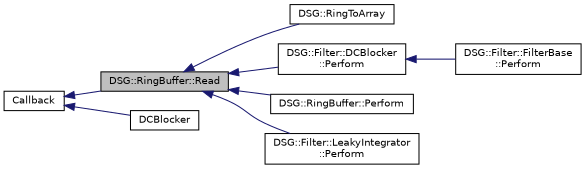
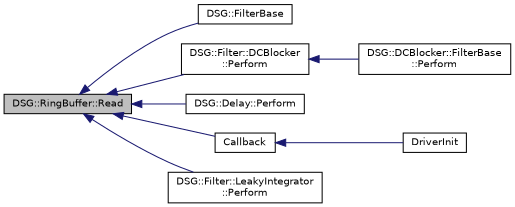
node "DSG::RingToArray": label "DSG::RingToArray" -> "DSG::FilterBase"
node "DSG::Filter::FilterBase ::Perform": label "DSG::Filter::FilterBase ::Perform" -> "DSG::DCBlocker::FilterBase ::Perform"
edge "DSG::RingBuffer::Read" -> "Callback": reversed
node "DSG::RingBuffer::Perform": label "DSG::RingBuffer::Perform" -> "DSG::Delay::Perform"
node "DCBlocker": label "DCBlocker" -> "DriverInit"
